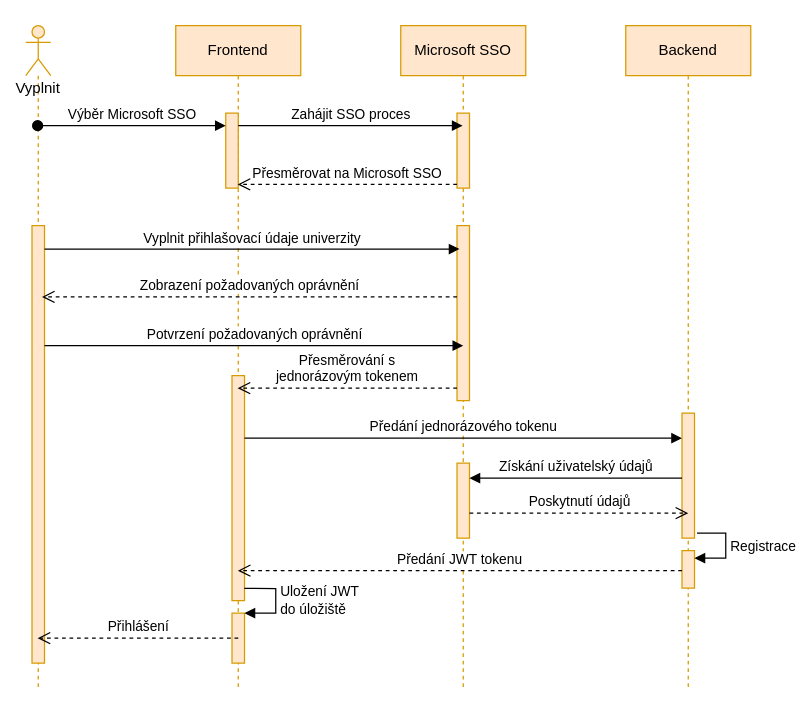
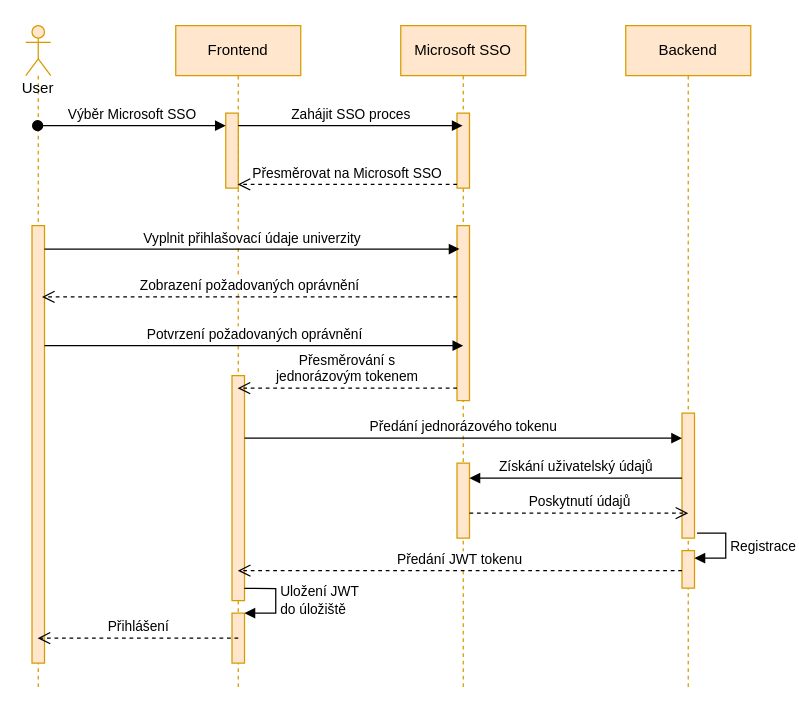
node "Vyplnit": label "Vyplnit" -> "User"
